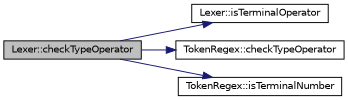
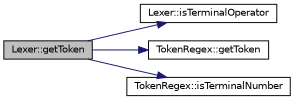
node "Lexer::checkTypeOperator": label "Lexer::checkTypeOperator" -> "Lexer::getToken"
node "TokenRegex::checkTypeOperator": label "TokenRegex::checkTypeOperator" -> "TokenRegex::getToken"
